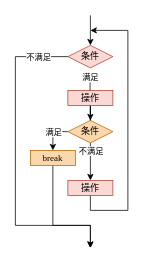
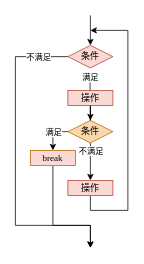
node "break": fillcolor #fad7ac -> #fad9d5
